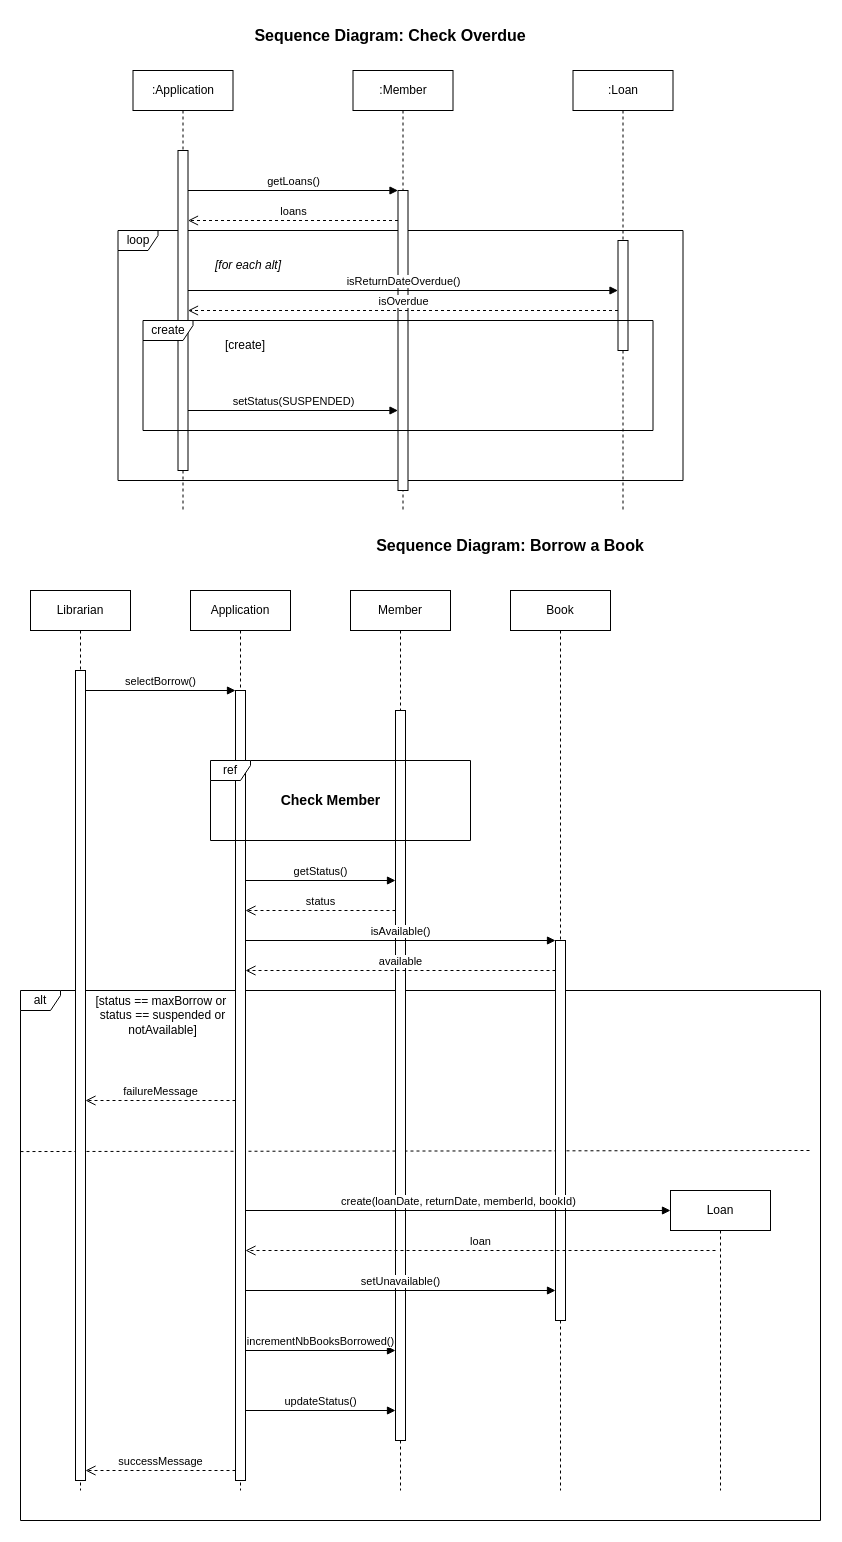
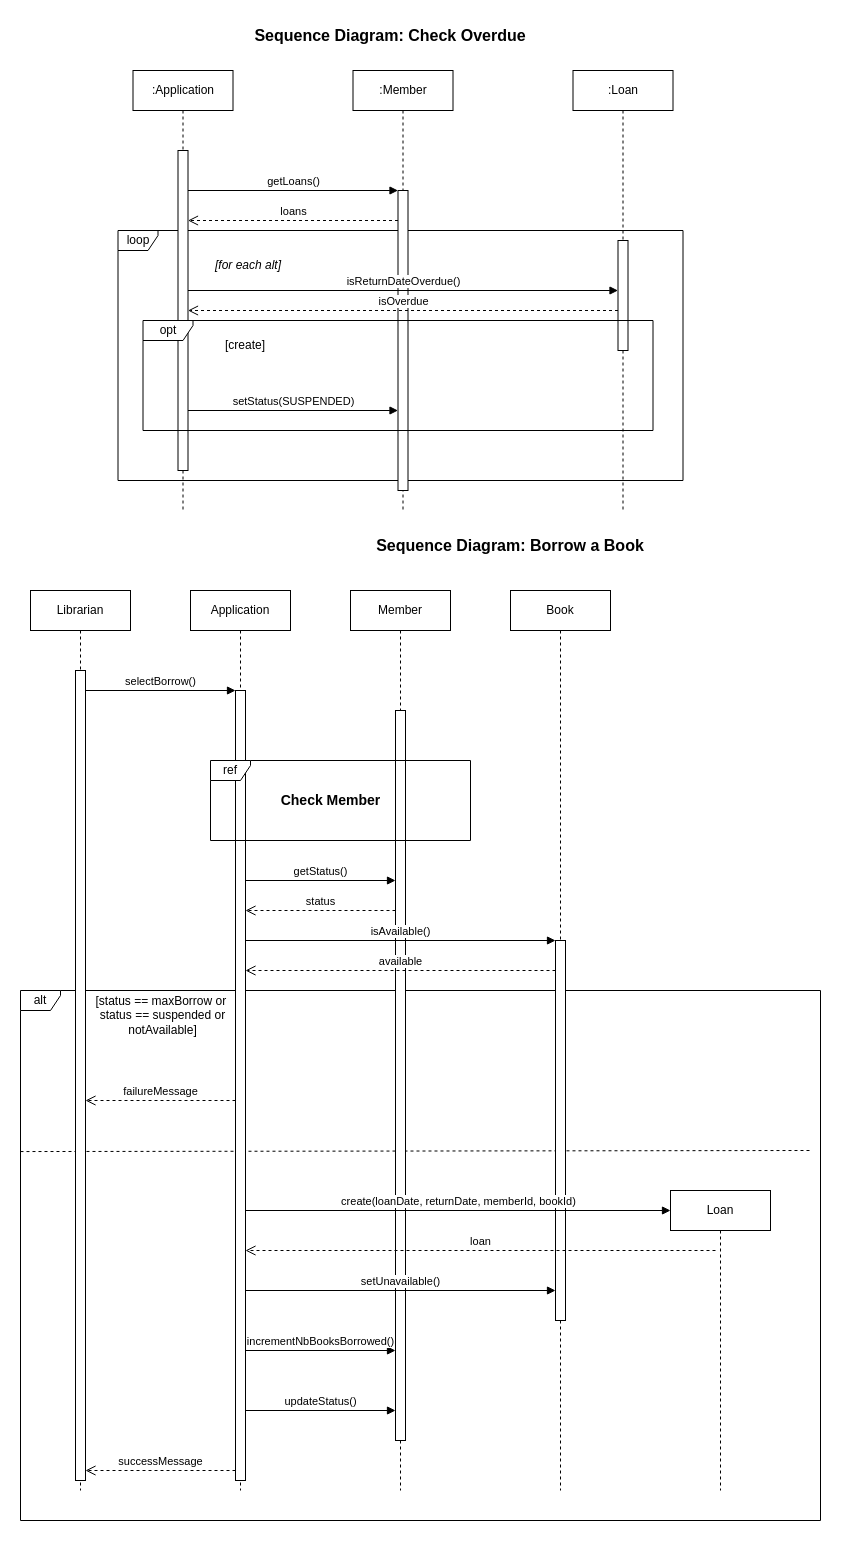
node "create": label "create" -> "opt"
